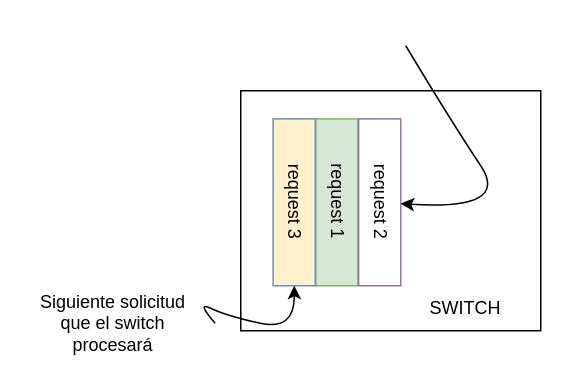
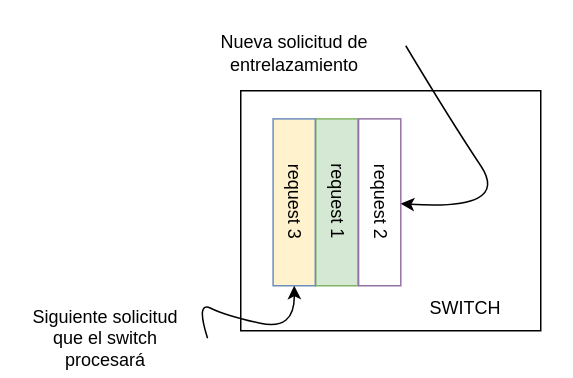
node "Nueva solicitud de entrelazamiento": added
node "Siguiente solicitud que el switch procesará": moved (113, 323) -> (106, 338)
